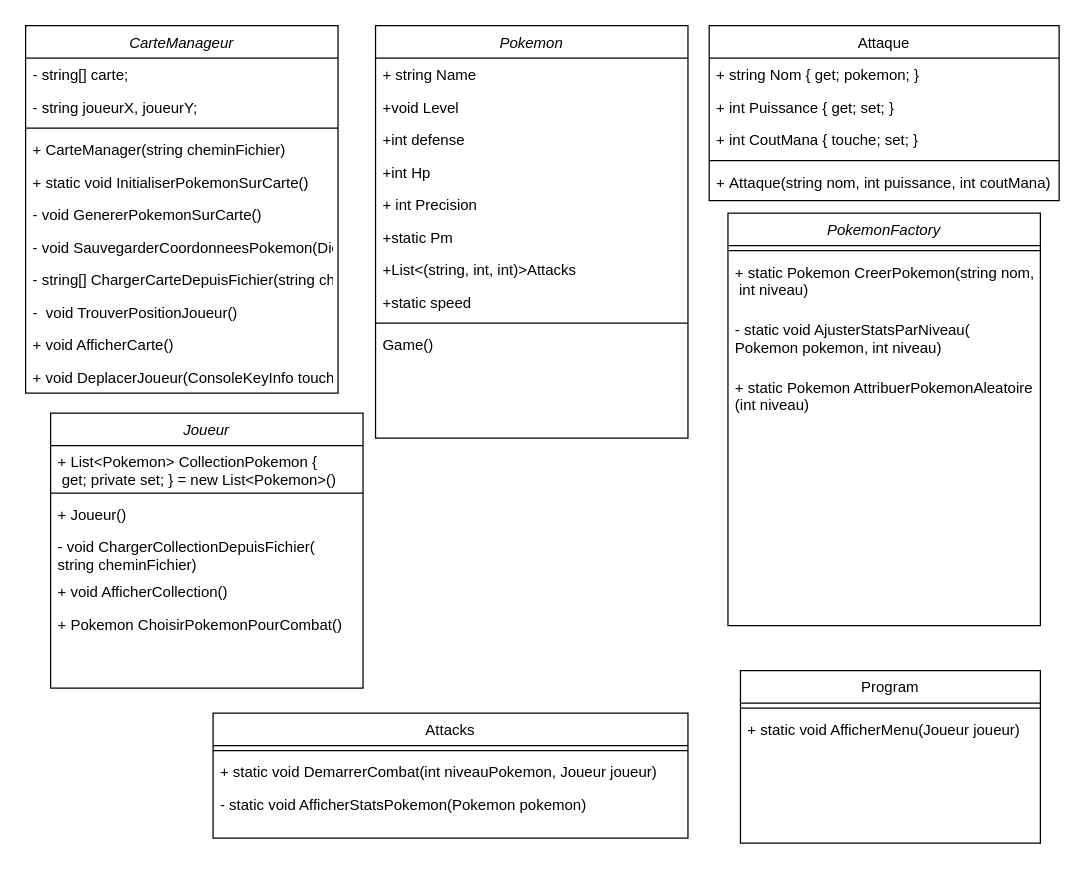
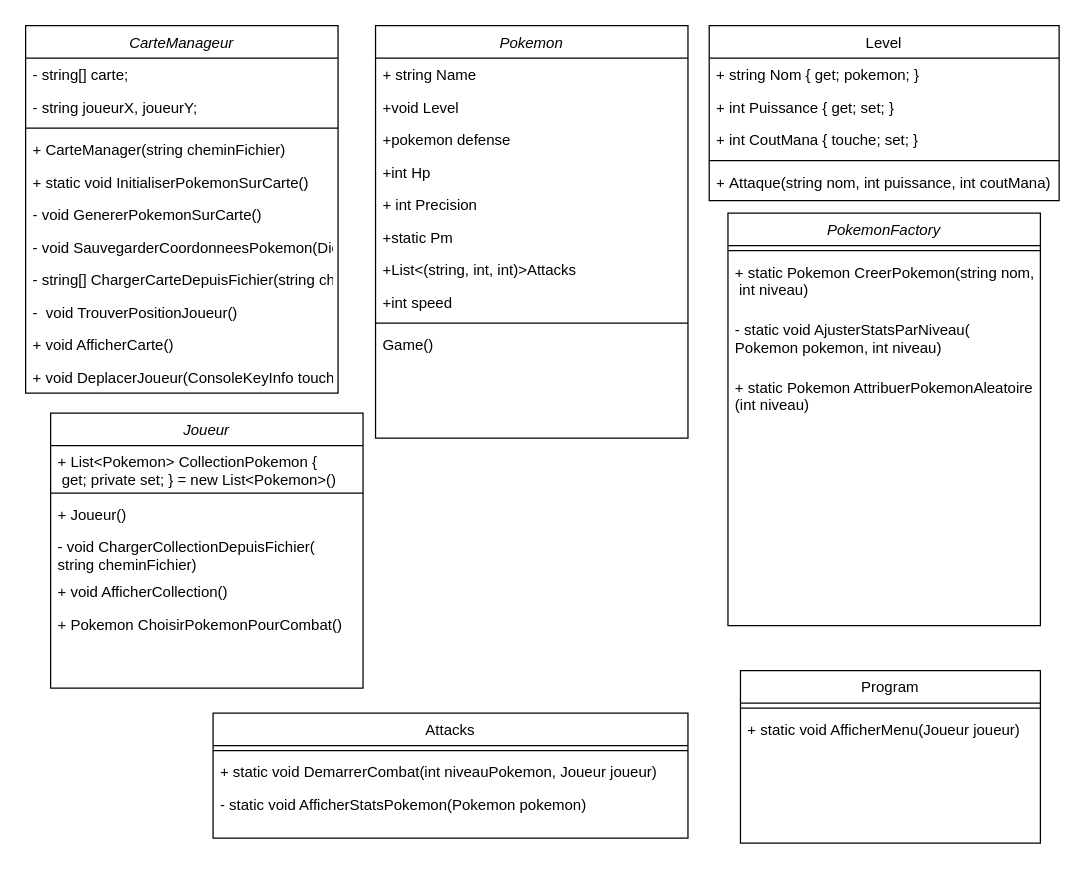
node "Attaque": label "Attaque" -> "Level"
node "+int defense": label "+int defense" -> "+pokemon defense"
node "+static speed": label "+static speed" -> "+int speed"
